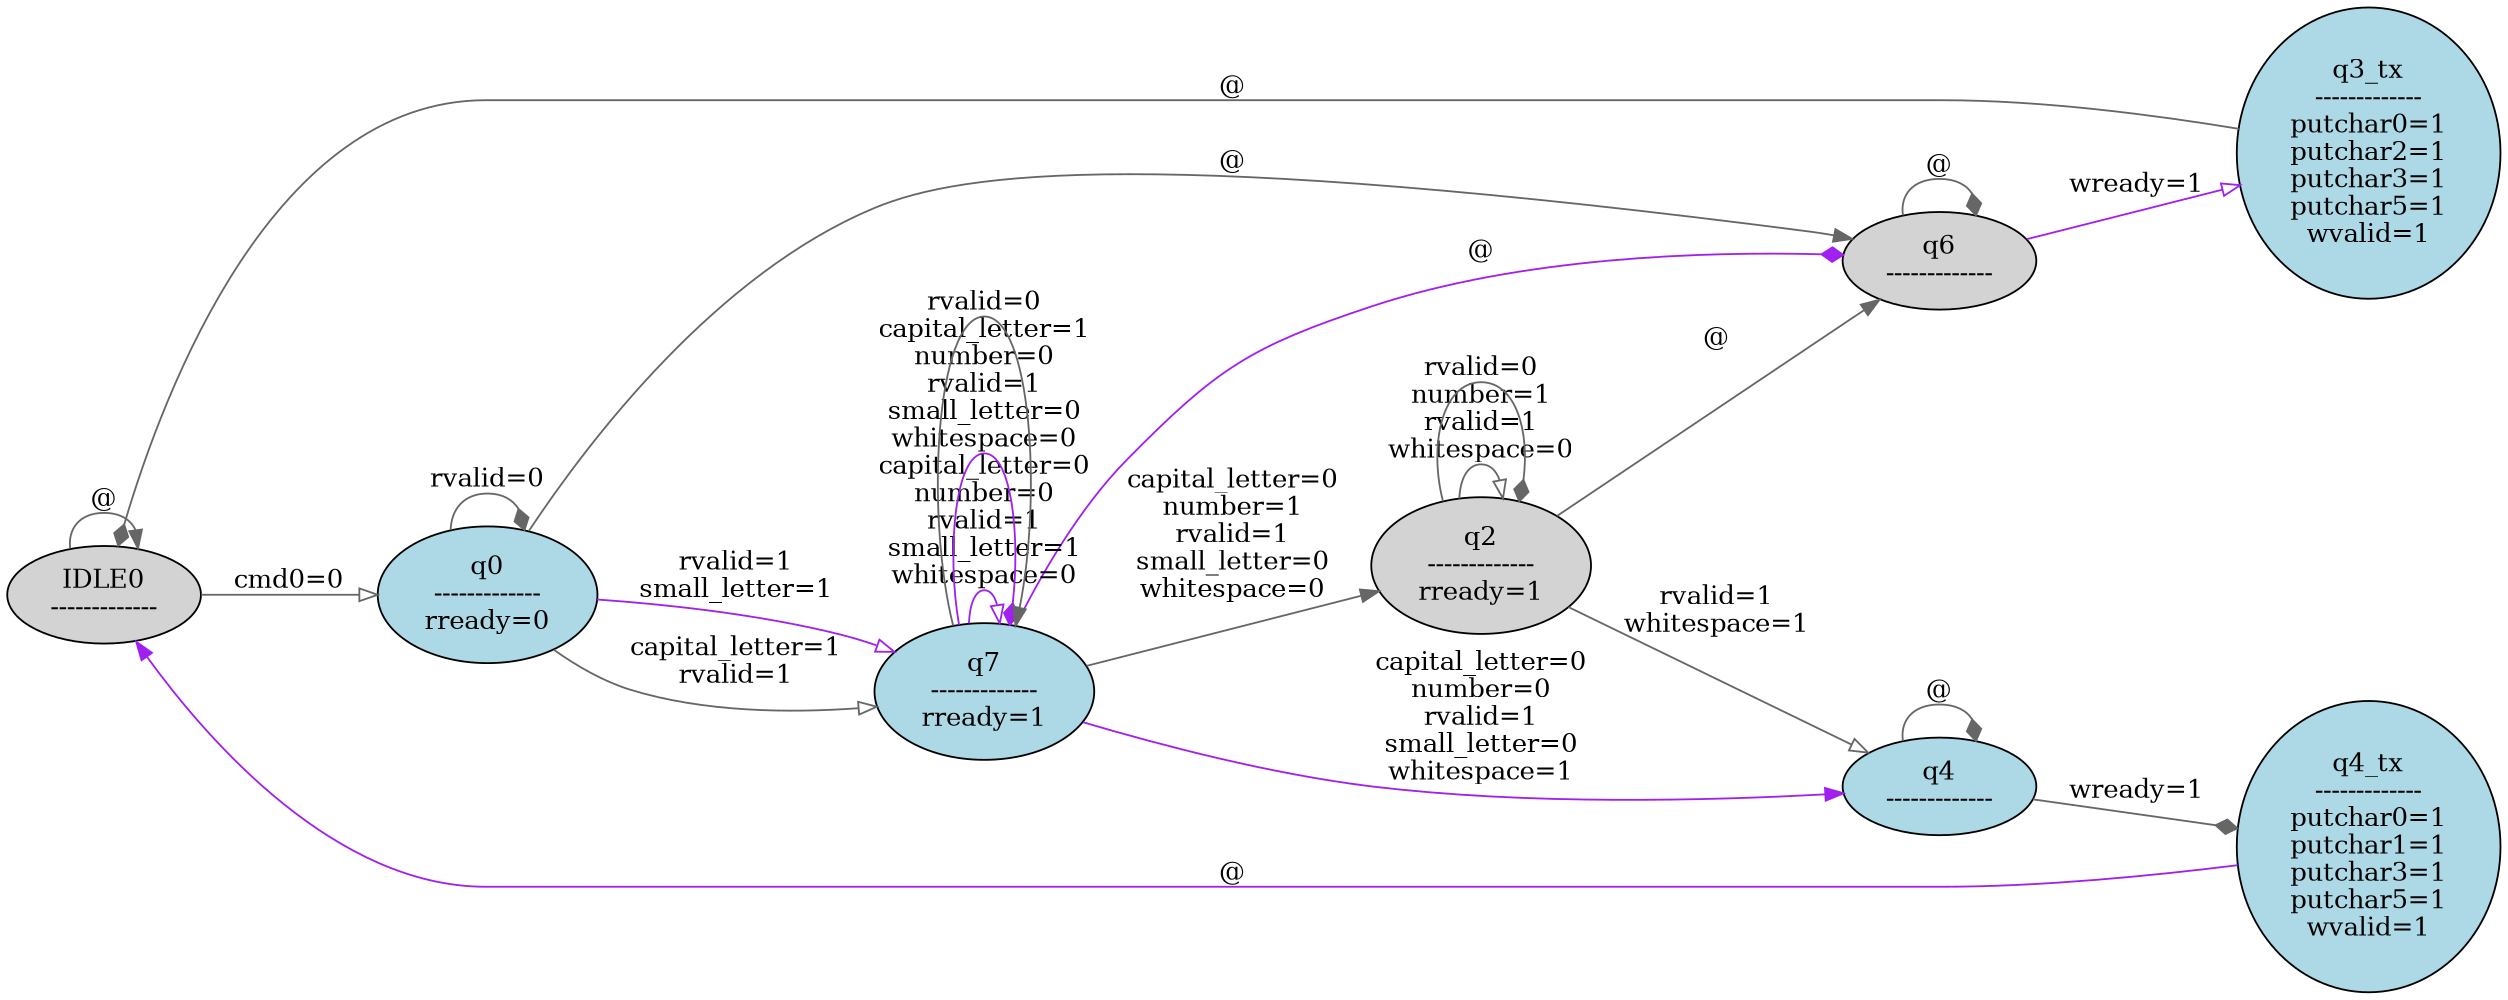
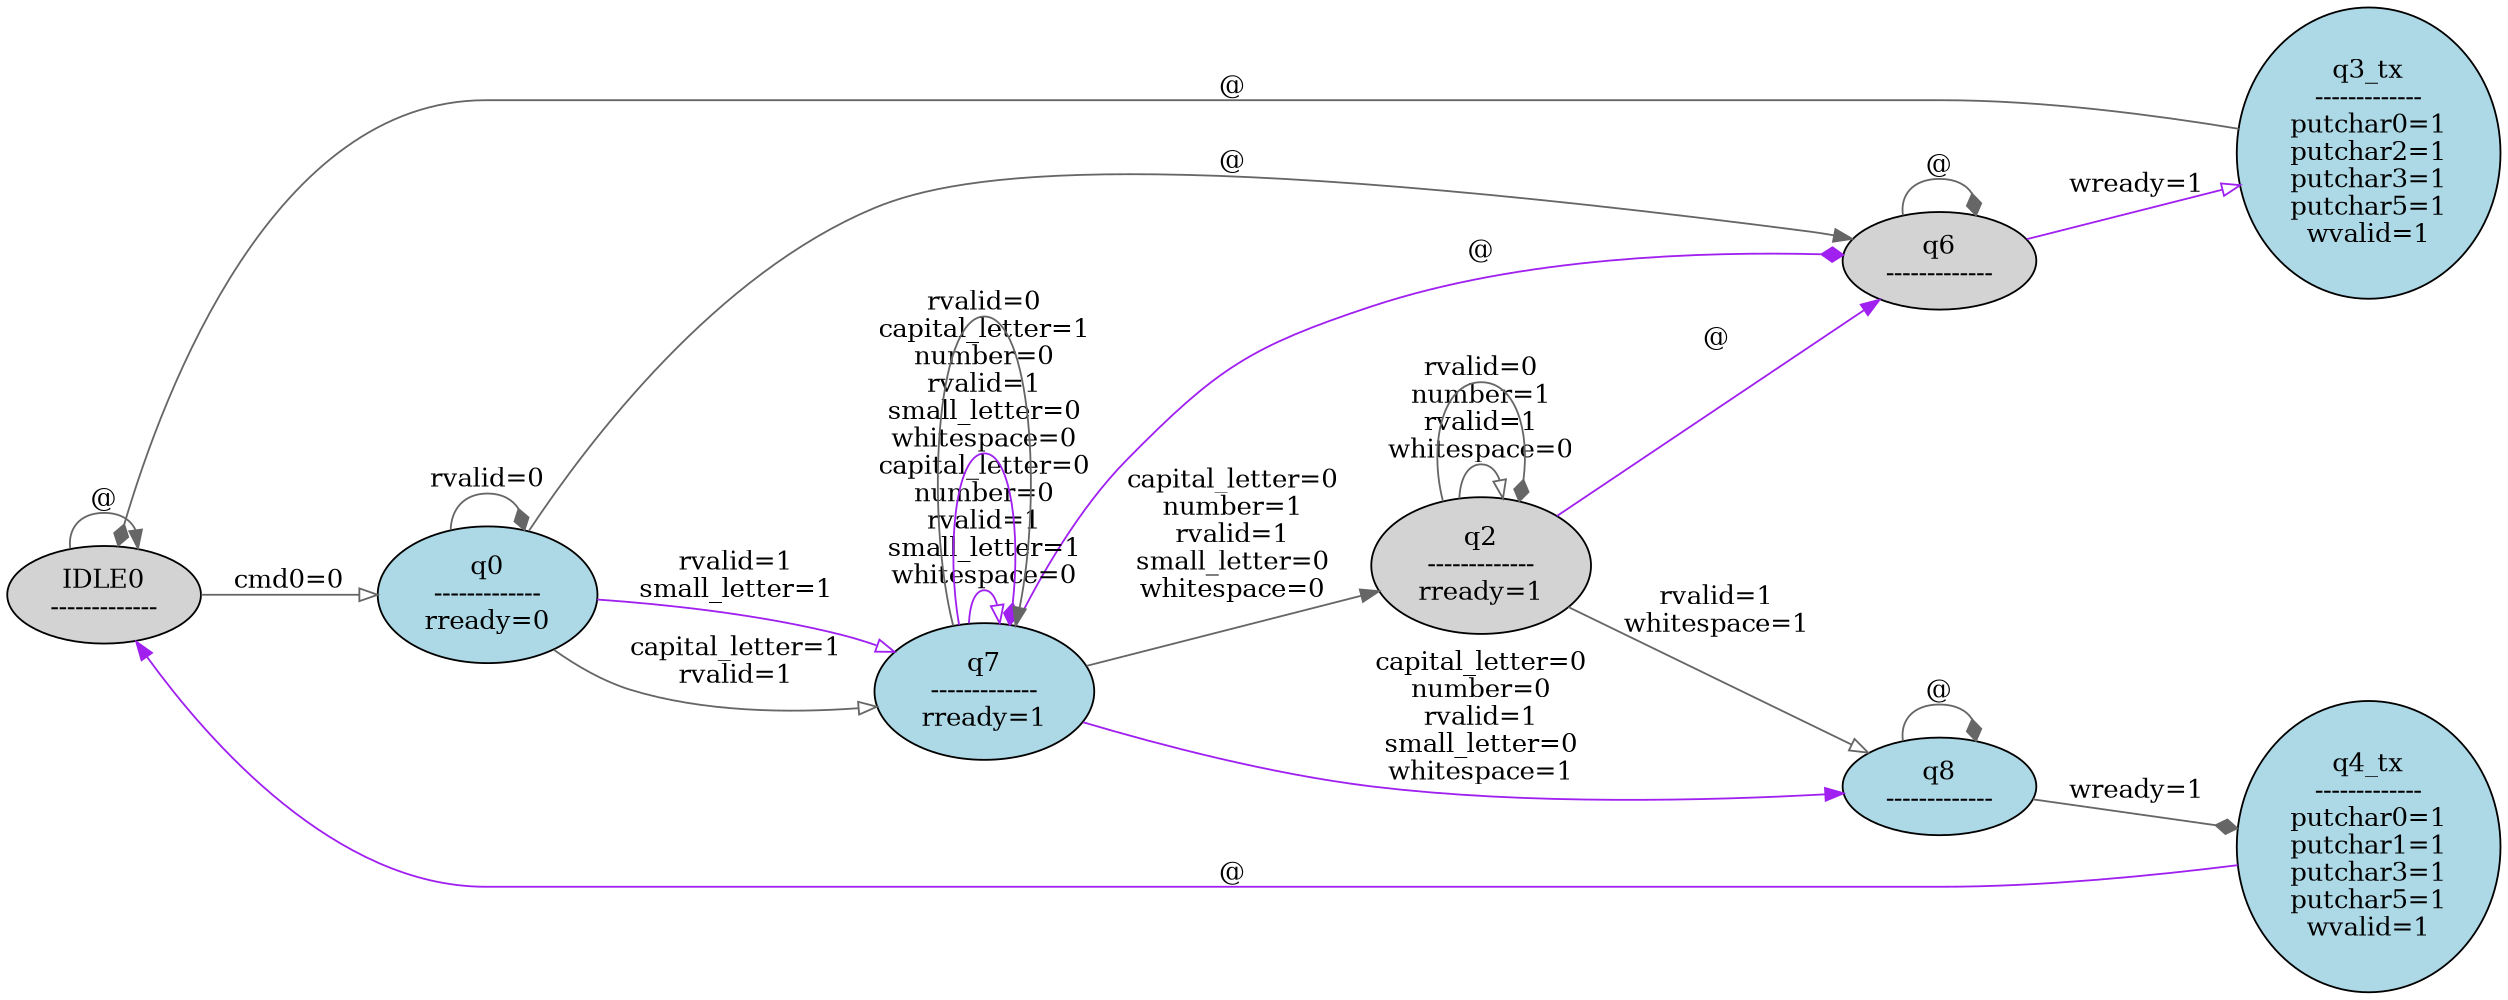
edge "q2 ------------- rready=1" -> "q6 -------------": color gray40 -> purple
node "q4 -------------": label "q4 -------------" -> "q8 -------------"
